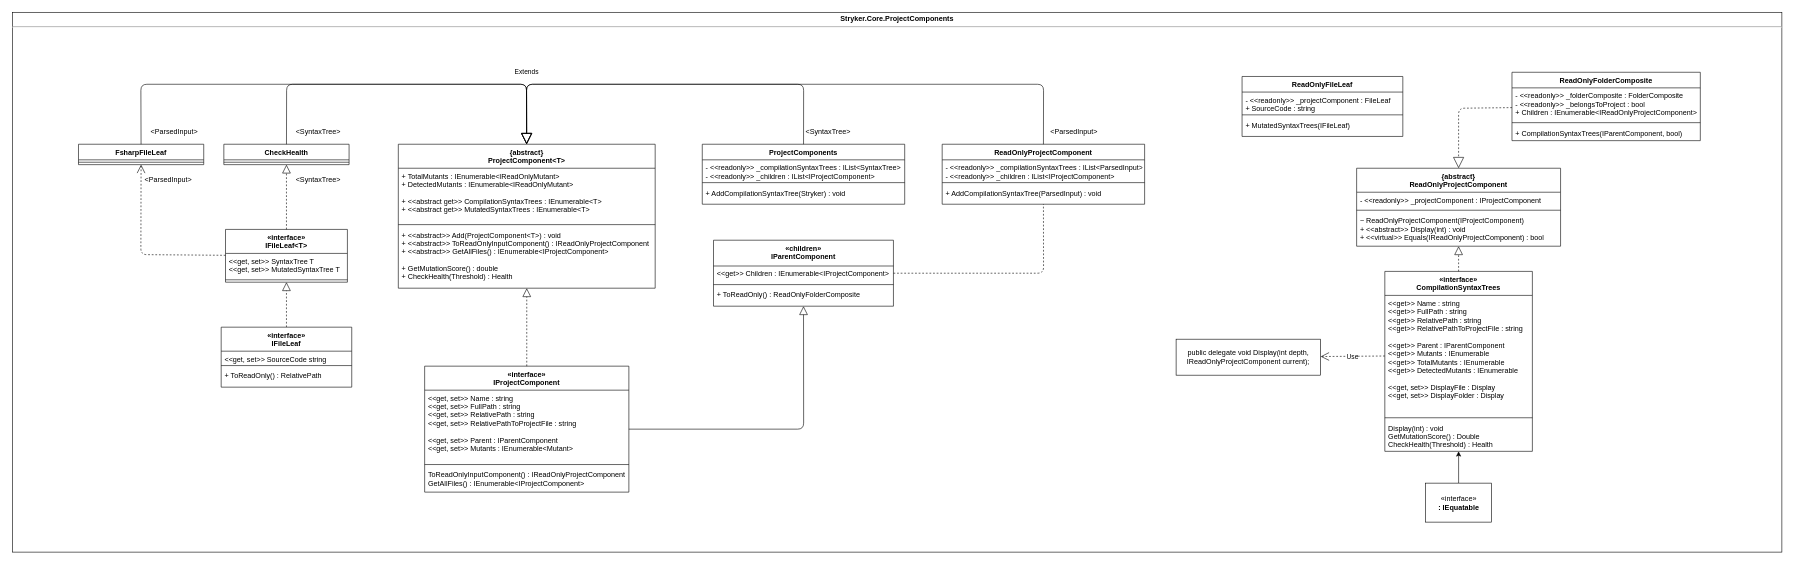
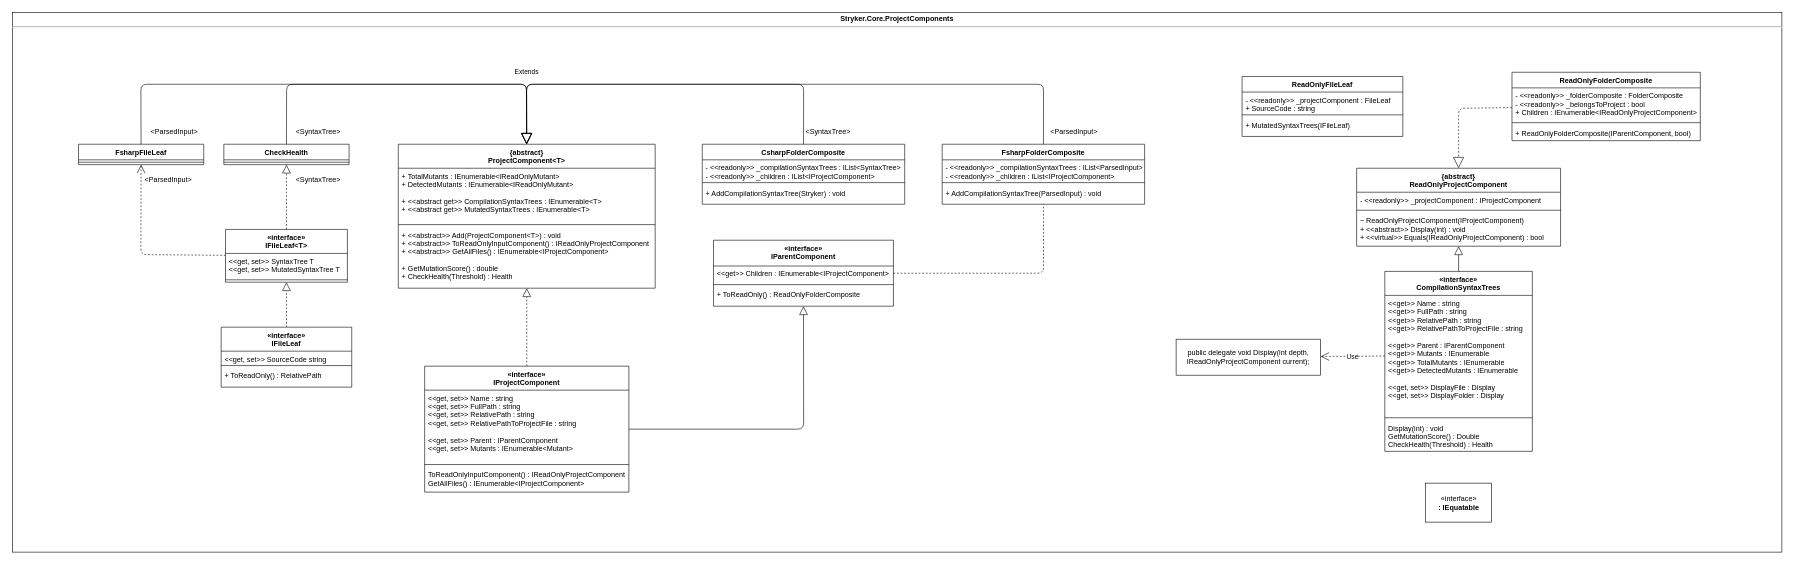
node "+ CompilationSyntaxTrees(IParentComponent, bool)": label "+ CompilationSyntaxTrees(IParentComponent, bool)" -> "+ ReadOnlyFolderComposite(IParentComponent, bool)"
node "ProjectComponents": label "ProjectComponents" -> "CsharpFolderComposite"
node "ReadOnlyProjectComponent": label "ReadOnlyProjectComponent" -> "FsharpFolderComposite"
node "«children» IParentComponent": label "«children» IParentComponent" -> "«interface» IParentComponent"
edge "«interface» CompilationSyntaxTrees" -> "{abstract} ReadOnlyProjectComponent": style dashed -> solid
edge "«interface» : IEquatable" -> "«interface» CompilationSyntaxTrees": removed
